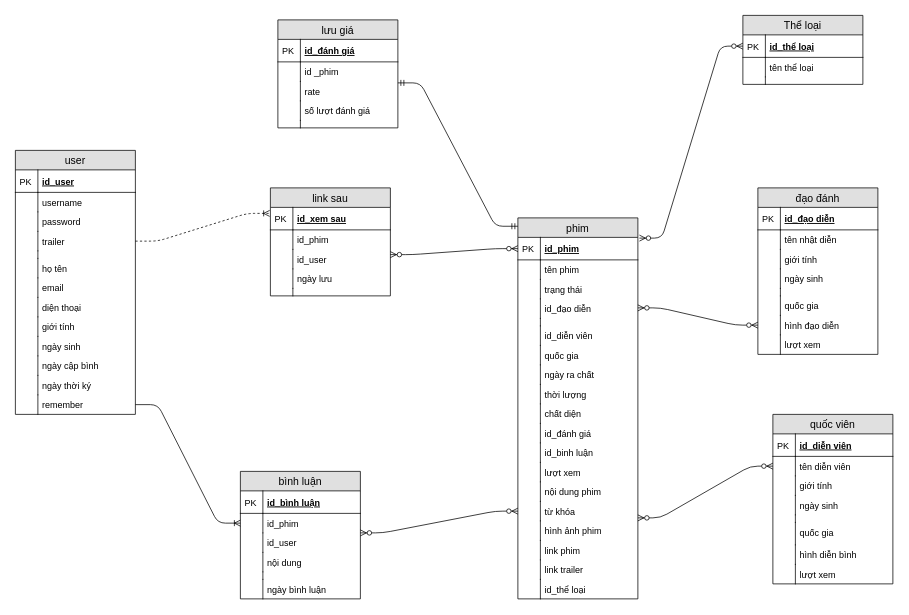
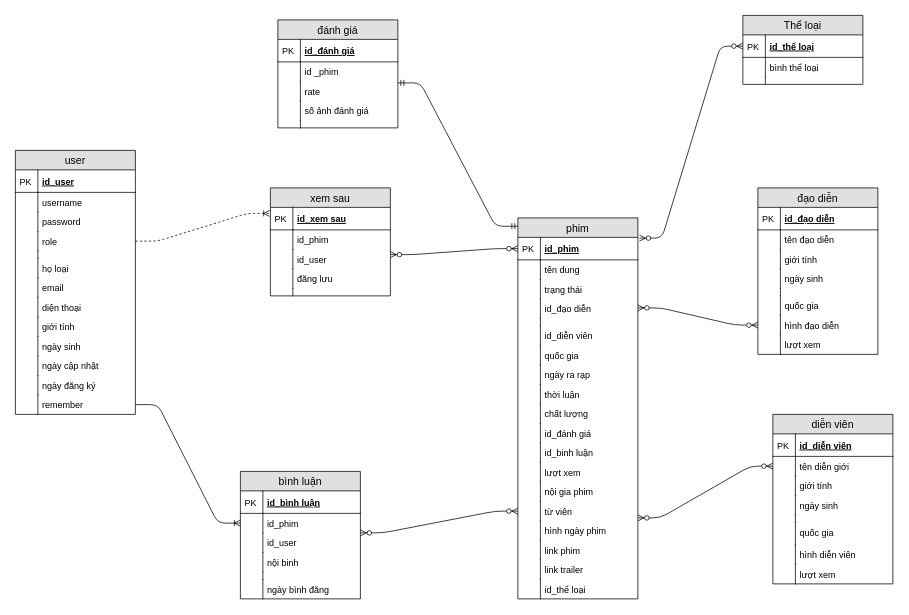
node "lưu giá": label "lưu giá" -> "đánh giá"
node "tên thể loại": label "tên thể loại" -> "bình thể loại"
node "số lượt đánh giá": label "số lượt đánh giá" -> "số ảnh đánh giá"
node "link sau": label "link sau" -> "xem sau"
node "đạo đánh": label "đạo đánh" -> "đạo diễn"
node "tên nhật diễn": label "tên nhật diễn" -> "tên đạo diễn"
node "trailer": label "trailer" -> "role"
node "họ tên": label "họ tên" -> "họ loại"
node "tên phim": label "tên phim" -> "tên dung"
node "ngày lưu": label "ngày lưu" -> "đăng lưu"
node "ngày cập bình": label "ngày cập bình" -> "ngày cập nhật"
node "ngày ra chất": label "ngày ra chất" -> "ngày ra rạp"
node "ngày thời ký": label "ngày thời ký" -> "ngày đăng ký"
node "thời lượng": label "thời lượng" -> "thời luận"
node "chất diện": label "chất diện" -> "chất lượng"
node "quốc viên": label "quốc viên" -> "diễn viên"
node "tên diễn viên": label "tên diễn viên" -> "tên diễn giới"
node "nội dung phim": label "nội dung phim" -> "nội gia phim"
node "từ khóa": label "từ khóa" -> "từ viên"
node "hình ảnh phim": label "hình ảnh phim" -> "hình ngày phim"
node "hình diễn bình": label "hình diễn bình" -> "hình diễn viên"
node "nội dung": label "nội dung" -> "nội binh"
node "ngày bình luận": label "ngày bình luận" -> "ngày bình đăng"
